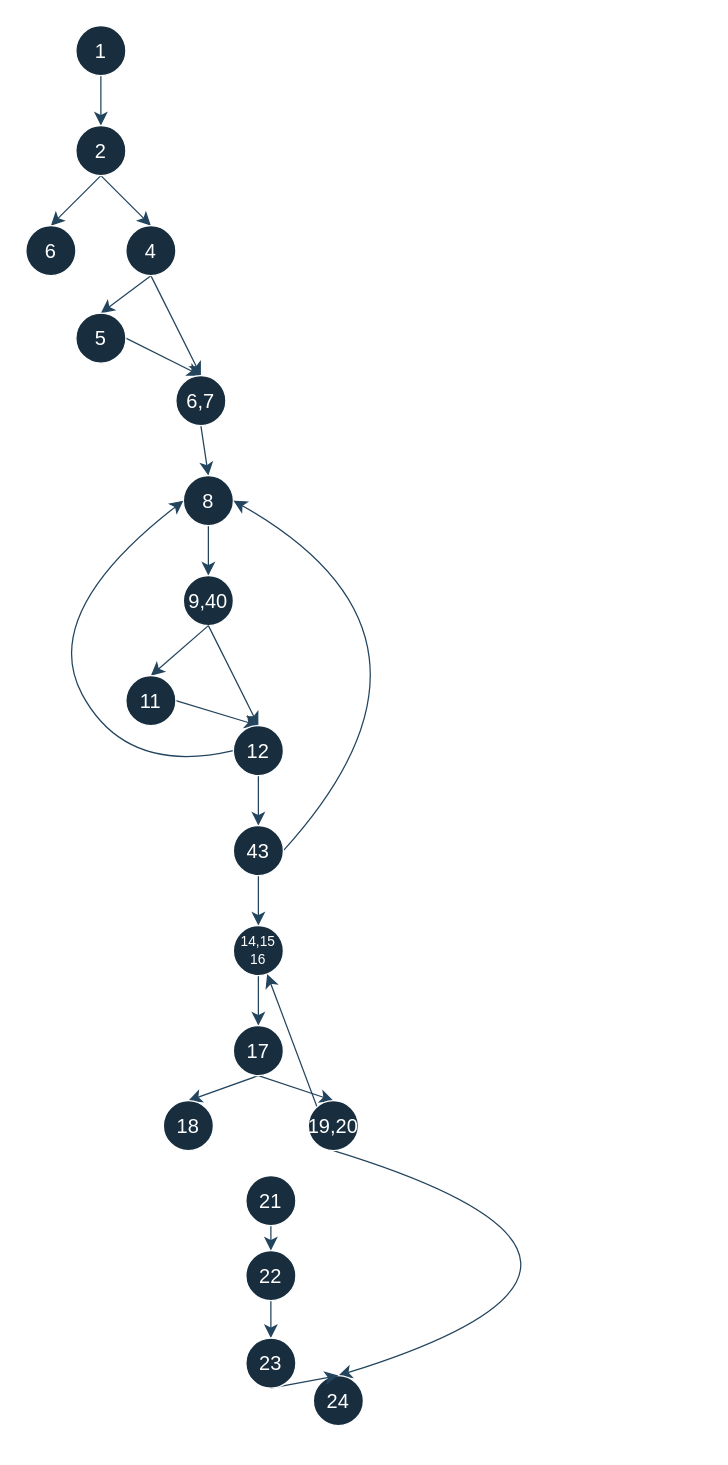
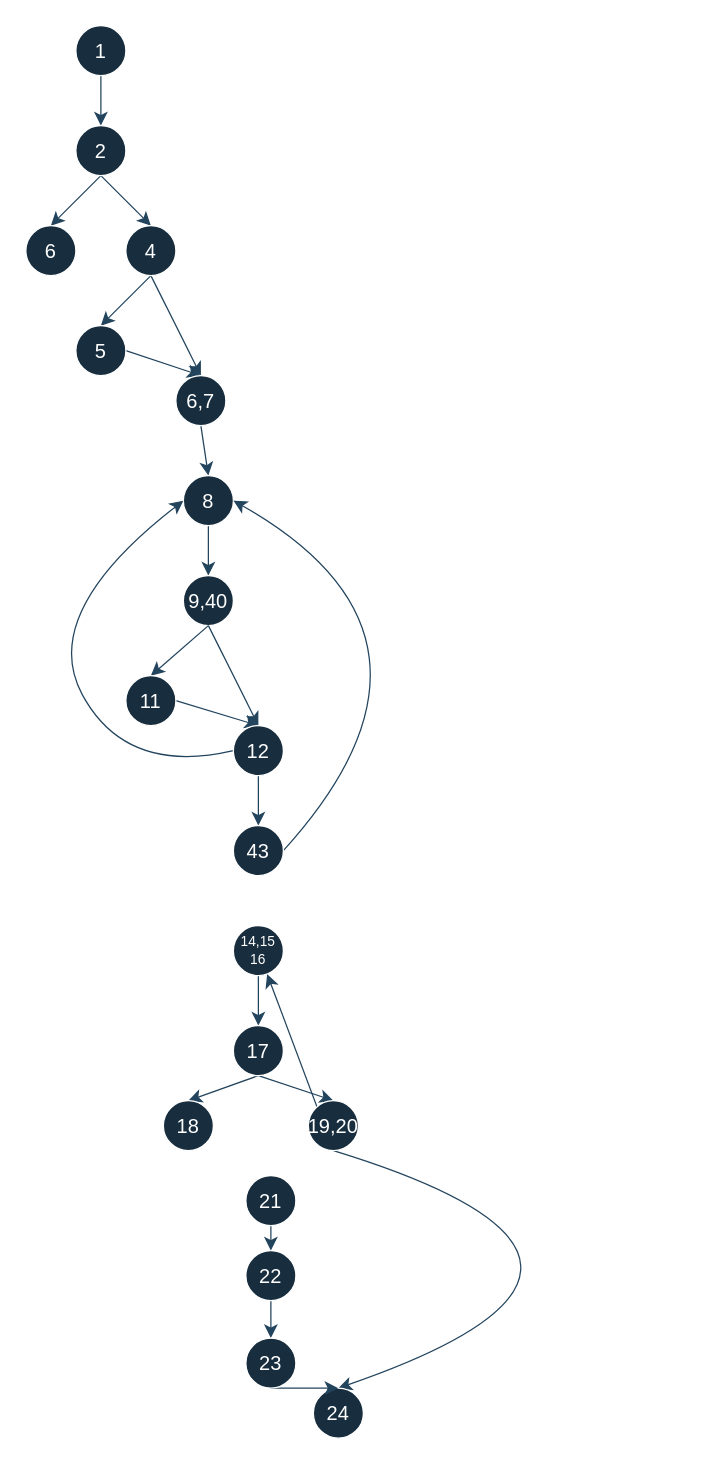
node "5": moved (101, 338) -> (101, 351)
edge "43" -> "14,15 16": removed
node "24": moved (338, 1401) -> (338, 1413)
